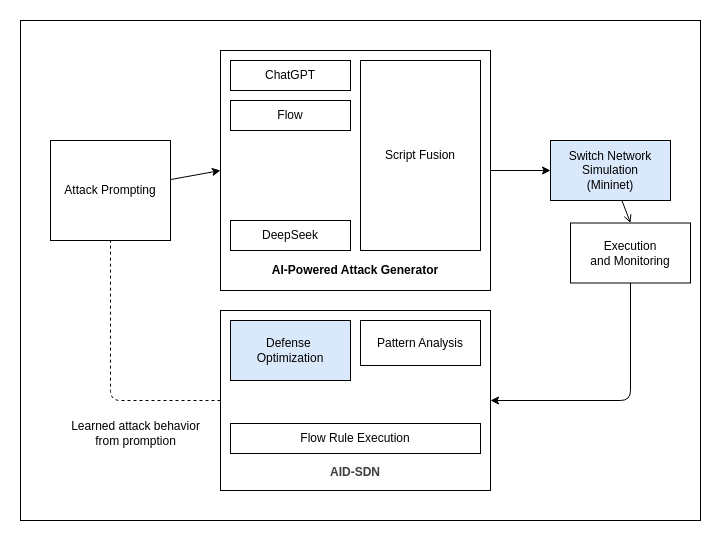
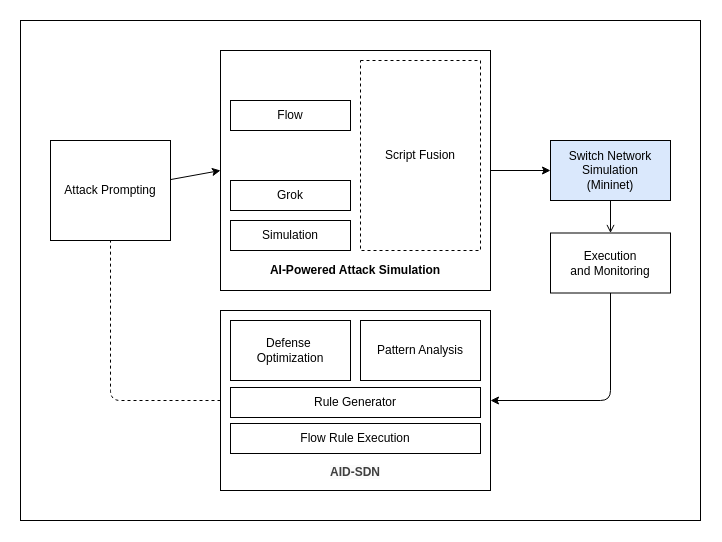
node "ChatGPT": removed
node "Script Fusion": style solid -> dashed
node "Grok": added
node "DeepSeek": label "DeepSeek" -> "Simulation"
node "Execution and Monitoring": moved (631, 253) -> (611, 263)
node "AI-Powered Attack Generator": label "AI-Powered Attack Generator" -> "AI-Powered Attack Simulation"
node "Pattern Analysis": size 120x45 -> 120x60
node "Defense Optimization": fillcolor #dae8fc -> #ffffff
node "Rule Generator": added
node "Learned attack behavior from promption": removed
